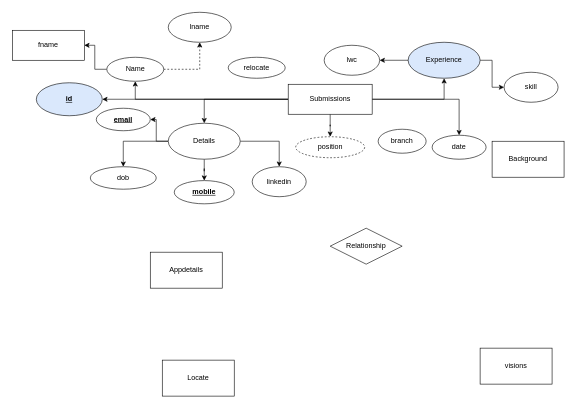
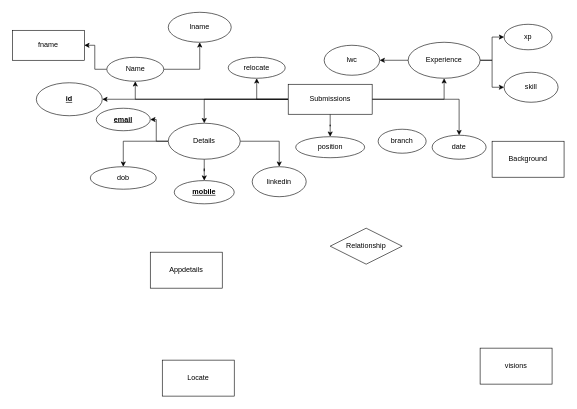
edge "Experience" -> "xp": added
node "xp": added
node "Experience": fillcolor #dae8fc -> #ffffff
edge "Name" -> "lname": style dashed -> solid
edge "Submissions" -> "relocate": added
node "id": fillcolor #dae8fc -> #ffffff
node "position": style dashed -> solid
